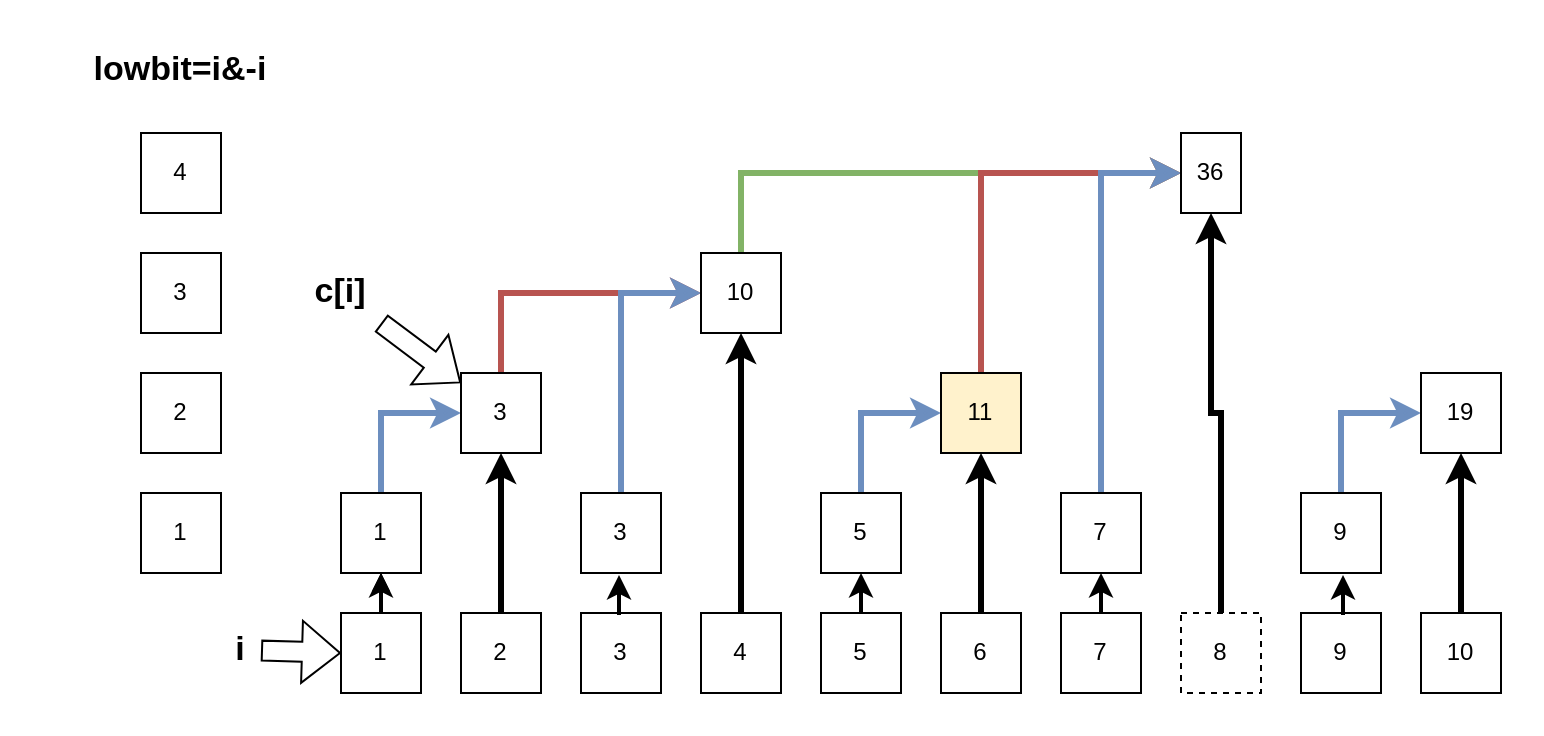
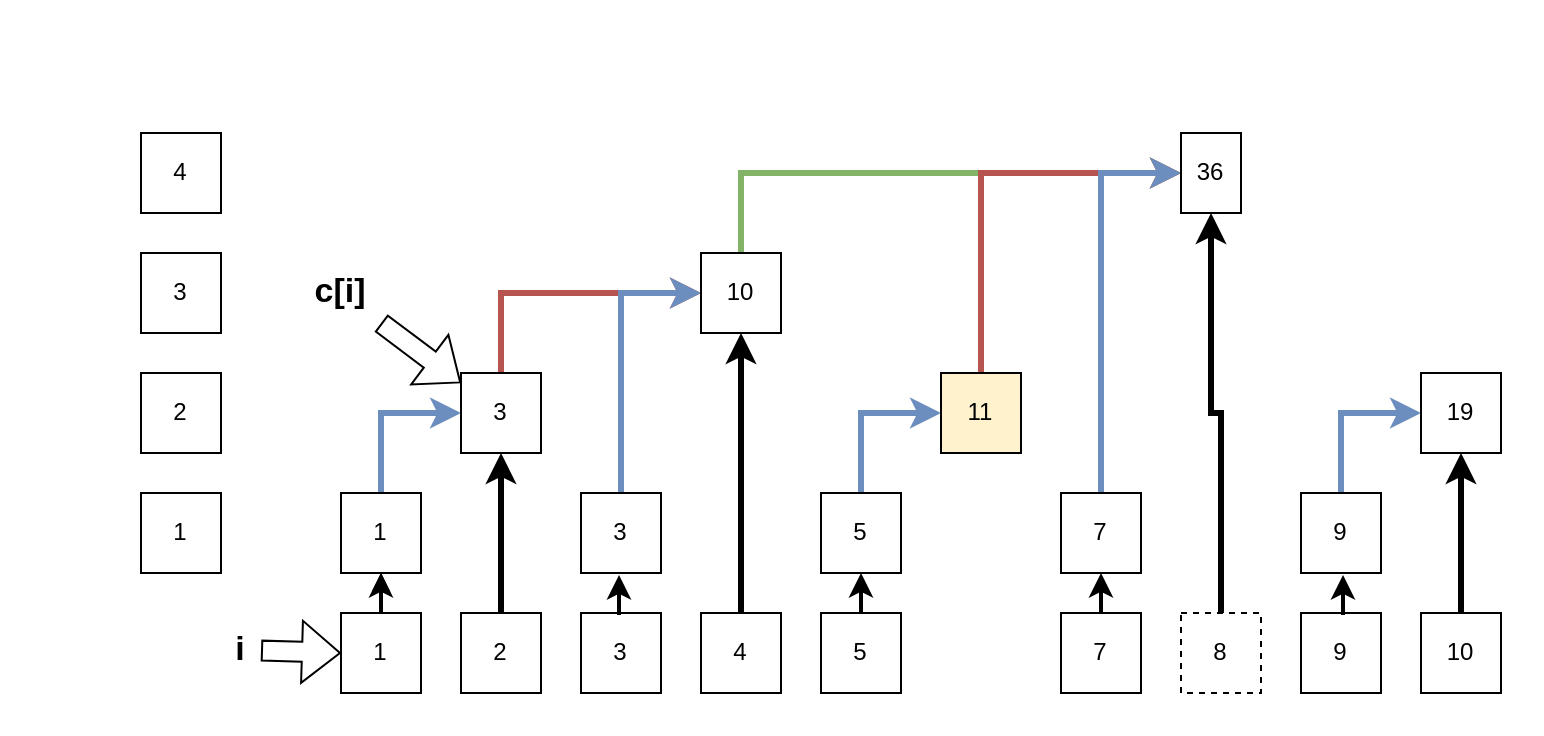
node "lowbit=i&-i": removed
edge "6" -> "11": removed
node "6": removed
